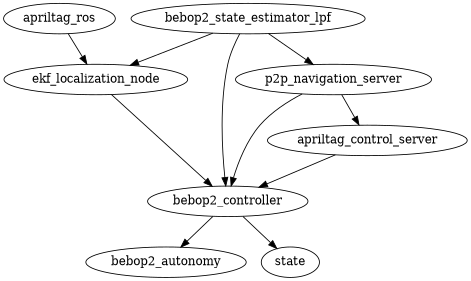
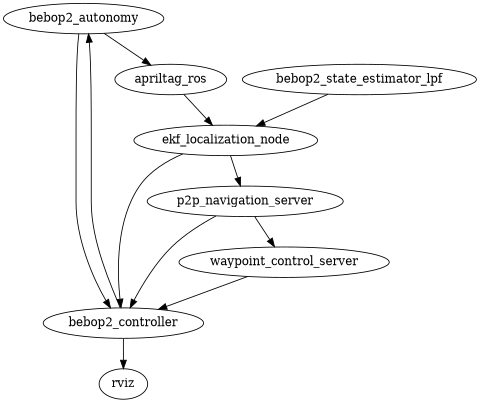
edge "bebop2_autonomy" -> "apriltag_ros": added
edge "bebop2_state_estimator_lpf" -> "p2p_navigation_server": now "ekf_localization_node" -> "p2p_navigation_server"
edge "bebop2_state_estimator_lpf" -> "bebop2_controller": now "bebop2_autonomy" -> "bebop2_controller"
node "apriltag_control_server": label "apriltag_control_server" -> "waypoint_control_server"
node "state": label "state" -> "rviz"
